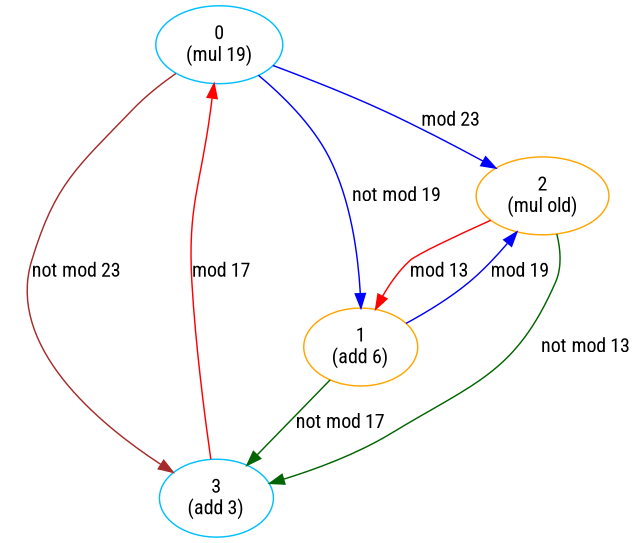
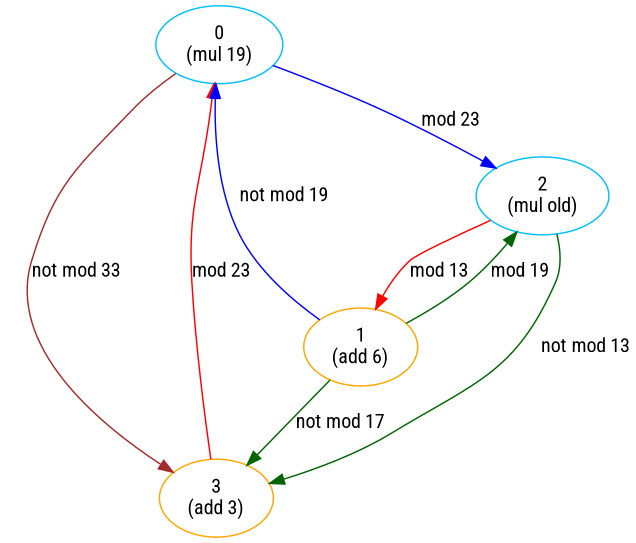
edge "0 (mul 19)" -> "1 (add 6)": reversed
node "2 (mul old)": color orange -> deepskyblue
edge "0 (mul 19)" -> "3 (add 3)": label "not mod 23" -> "not mod 33"
edge "3 (add 3)" -> "0 (mul 19)": label "mod 17" -> "mod 23"
edge "1 (add 6)" -> "2 (mul old)": color blue -> darkgreen
node "3 (add 3)": color deepskyblue -> orange
